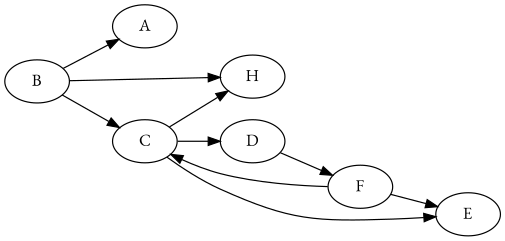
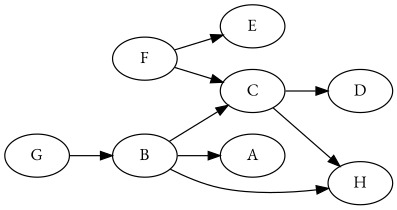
node "G": added
edge "D" -> "F": removed
edge "C" -> "E": removed
